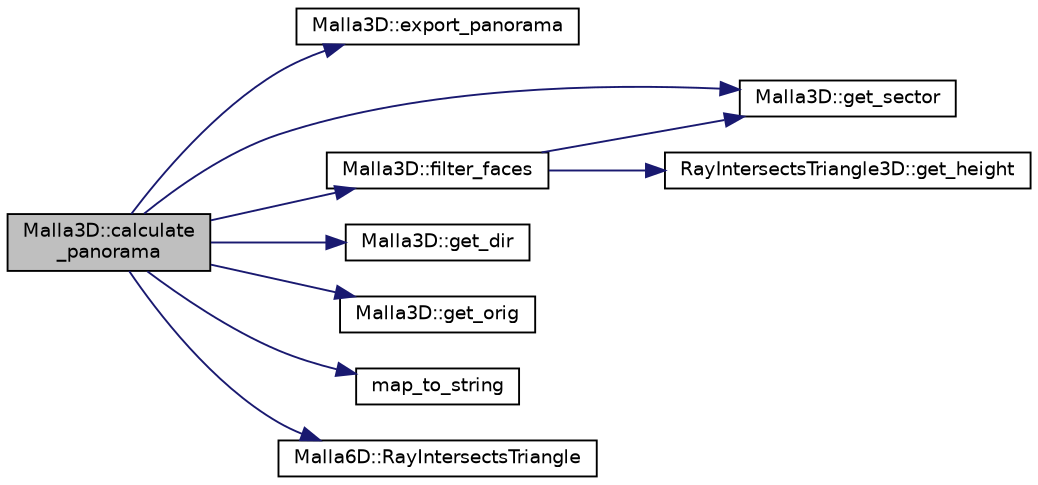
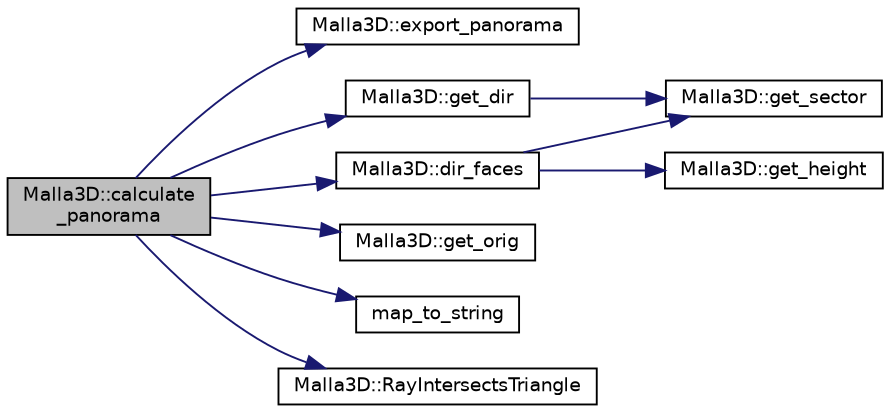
edge "Malla3D::calculate _panorama" -> "Malla3D::get_sector": now "Malla3D::get_dir" -> "Malla3D::get_sector"
node "Malla3D::filter_faces": label "Malla3D::filter_faces" -> "Malla3D::dir_faces"
node "RayIntersectsTriangle3D::get_height": label "RayIntersectsTriangle3D::get_height" -> "Malla3D::get_height"
node "Malla6D::RayIntersectsTriangle": label "Malla6D::RayIntersectsTriangle" -> "Malla3D::RayIntersectsTriangle"
